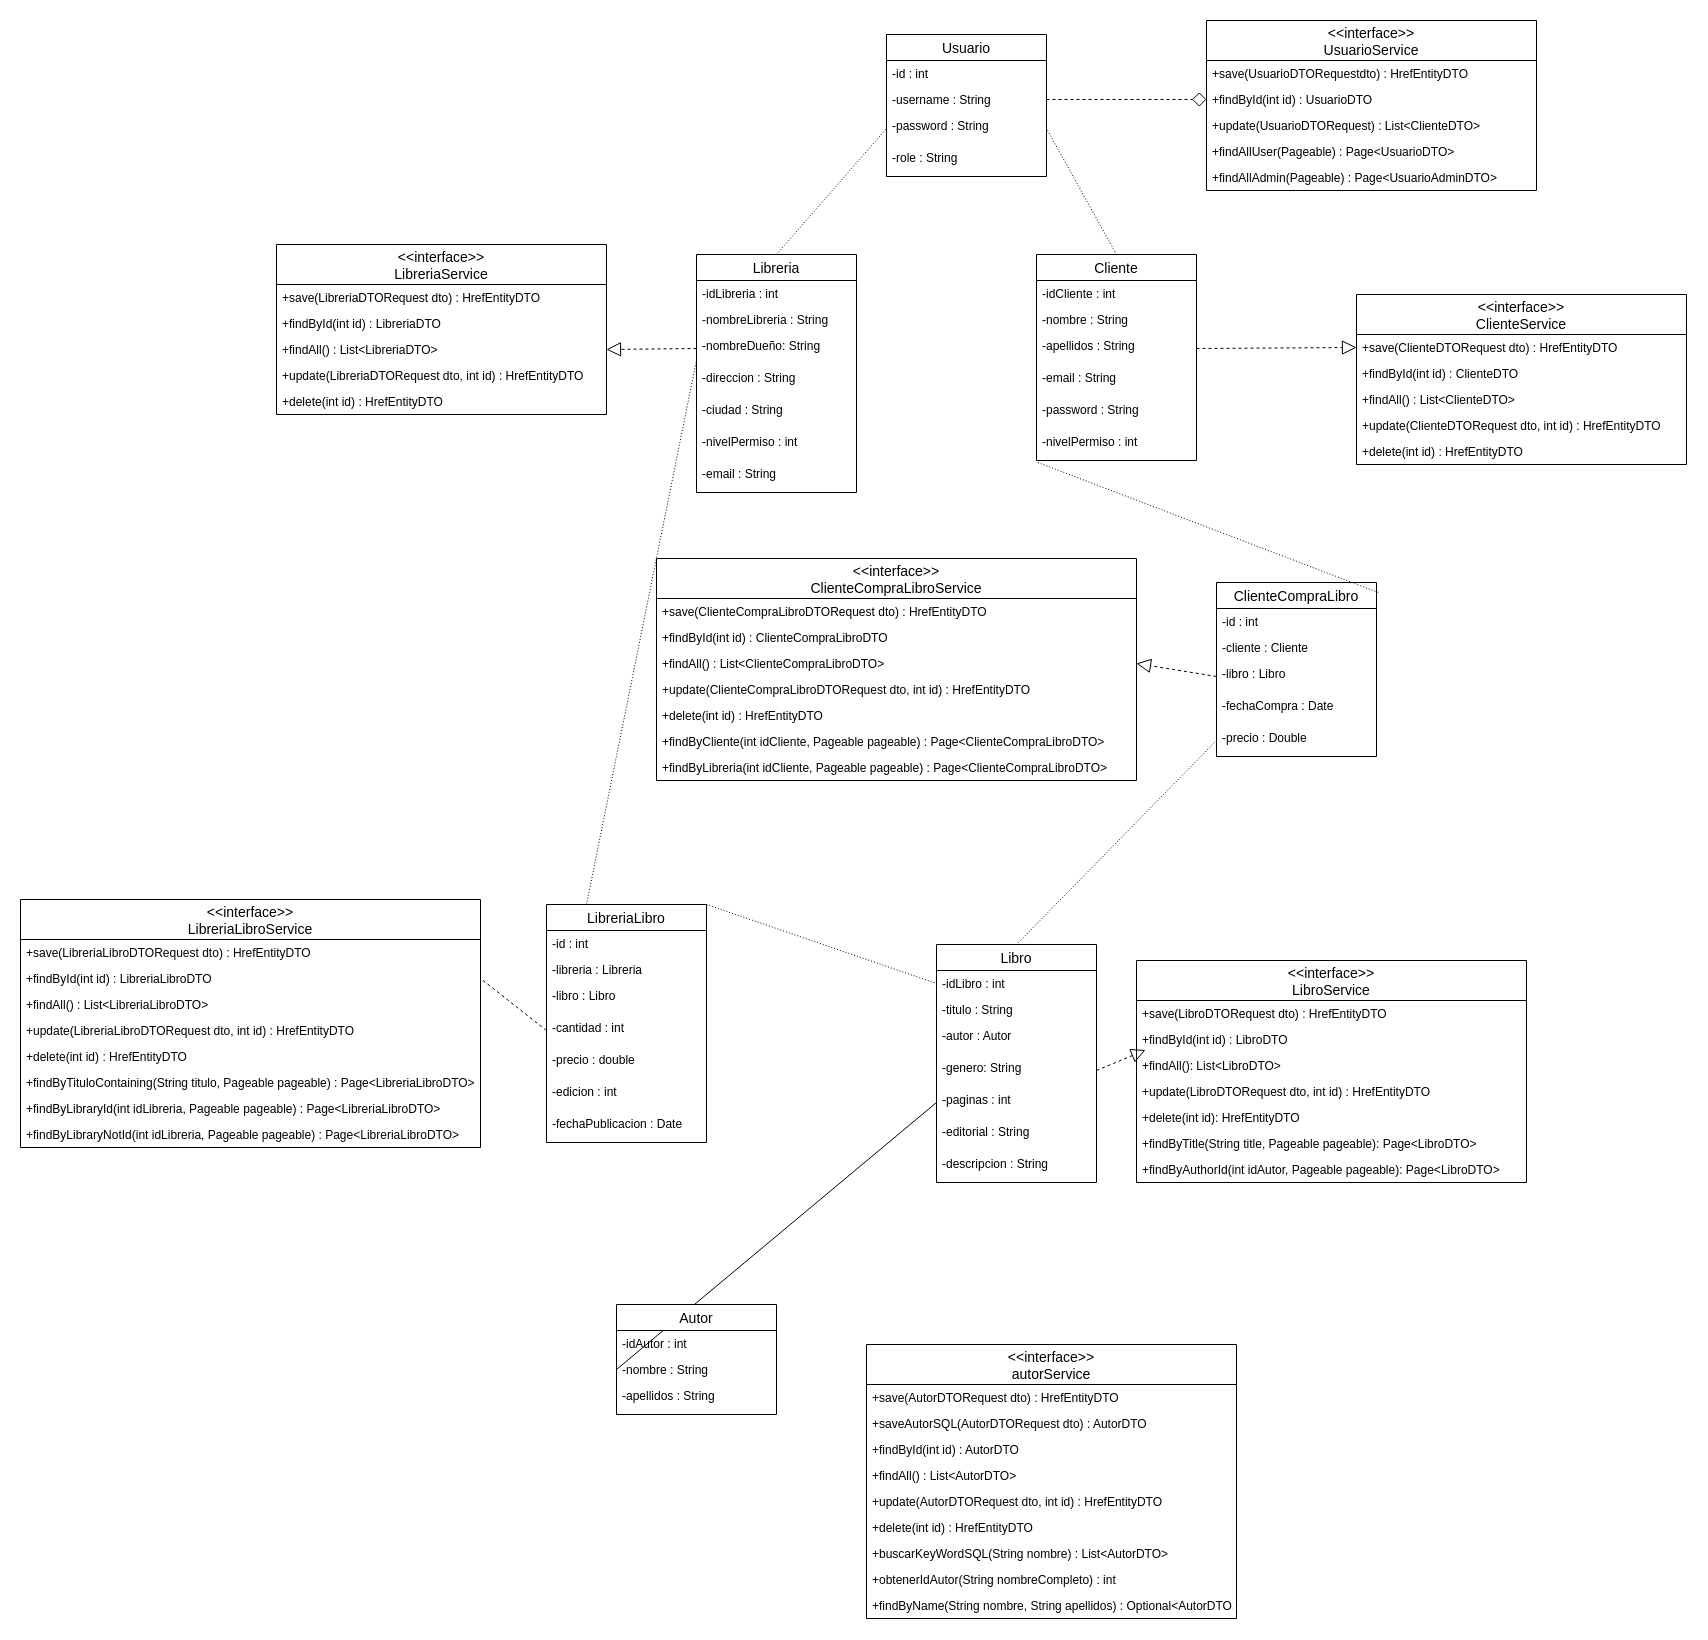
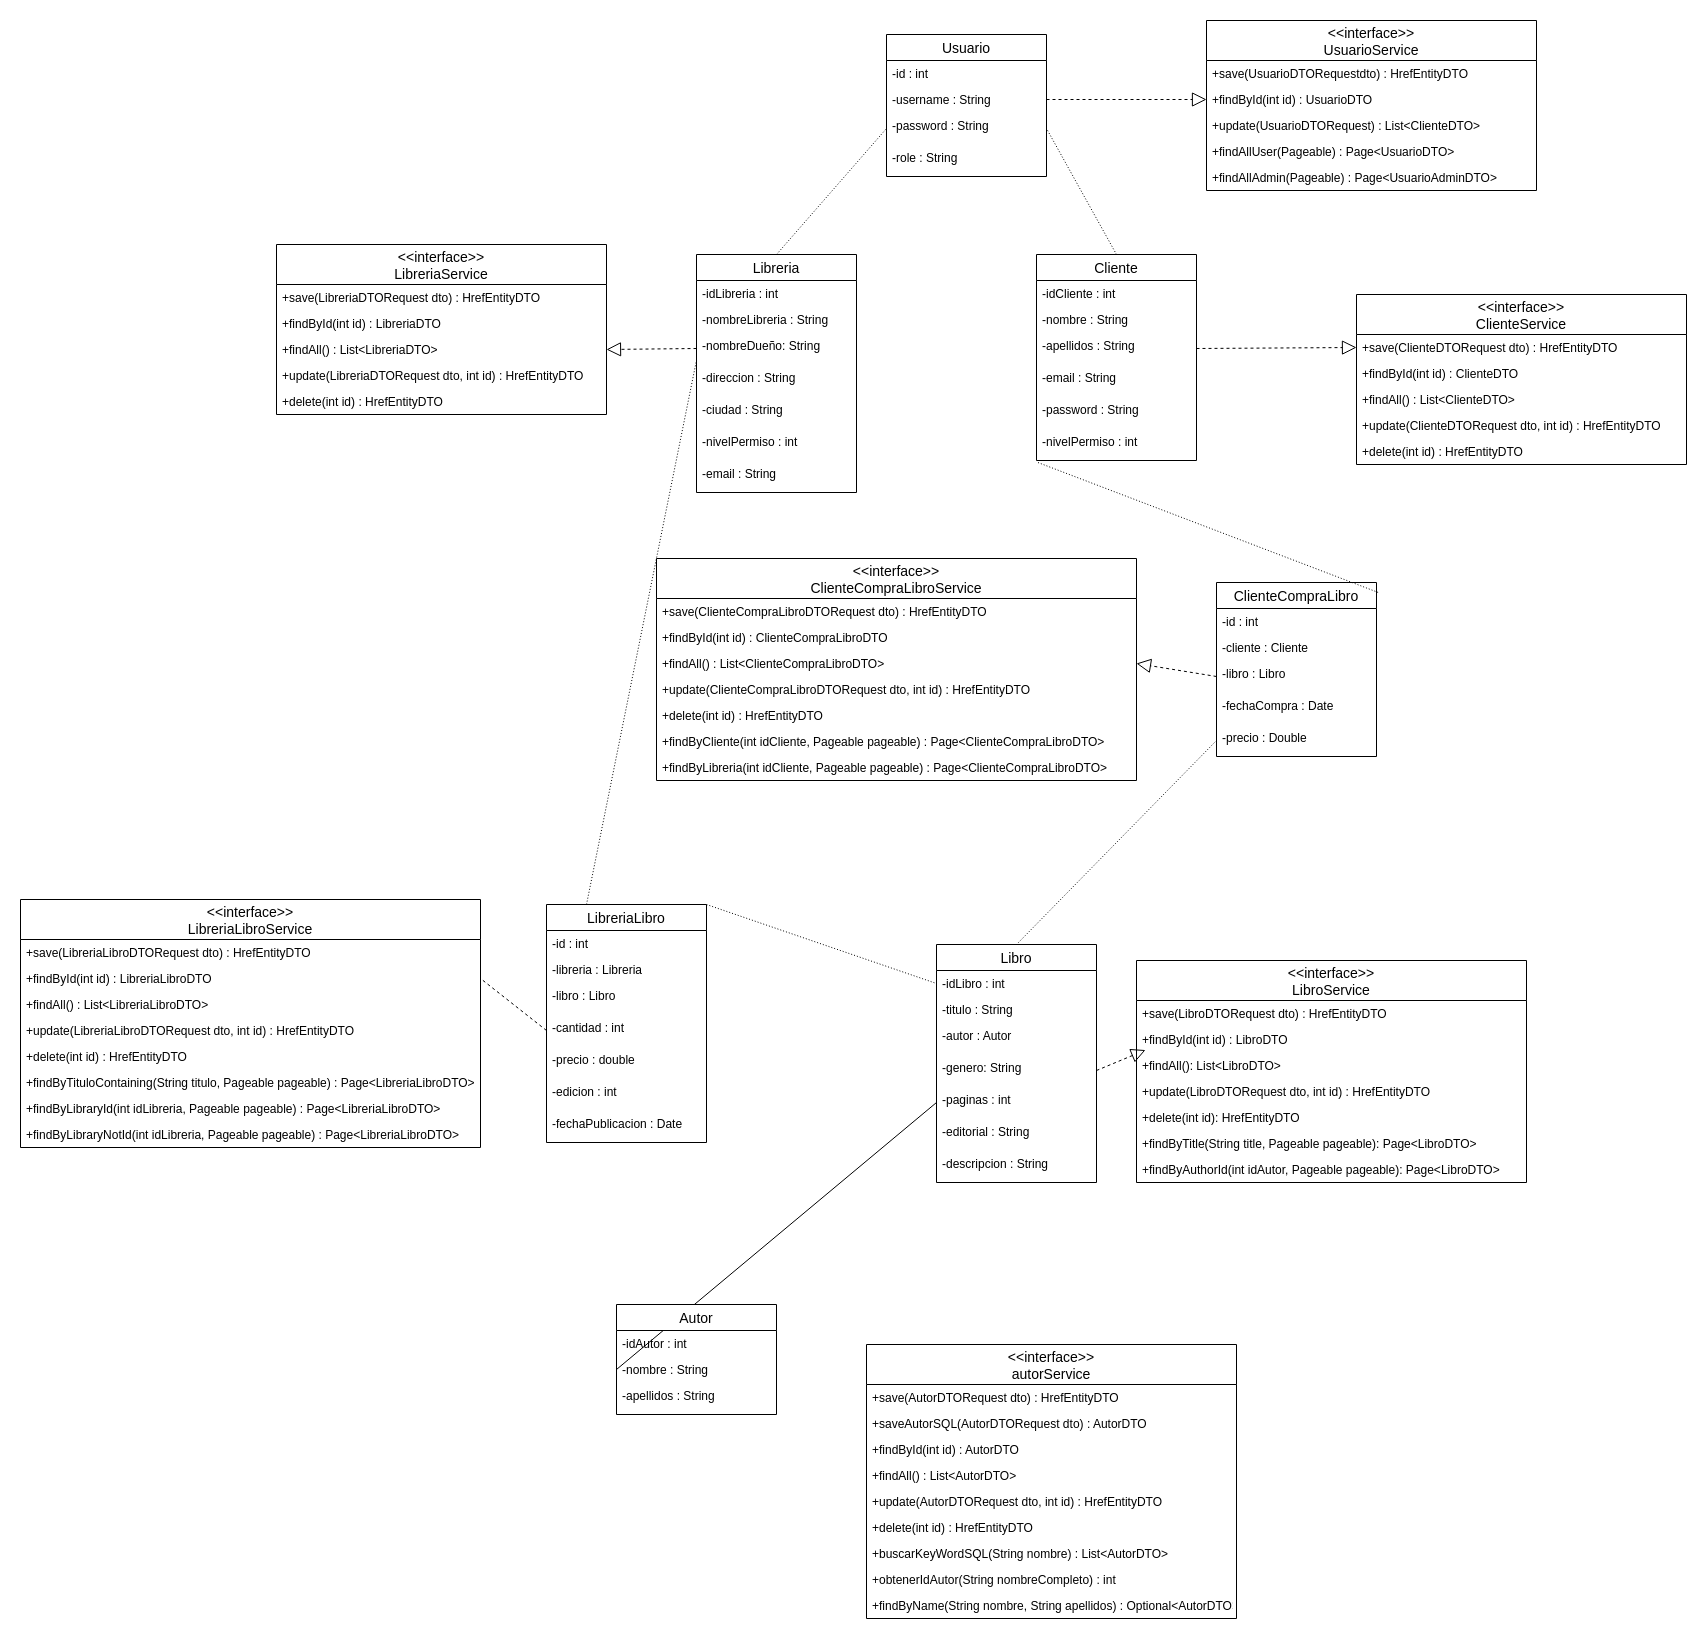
edge "-username : String" -> "+findById(int id) : UsuarioDTO": arrowhead diamond -> block
